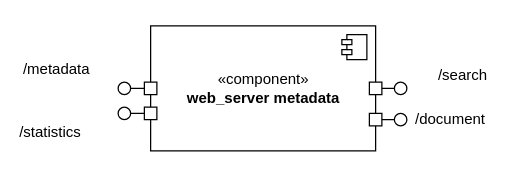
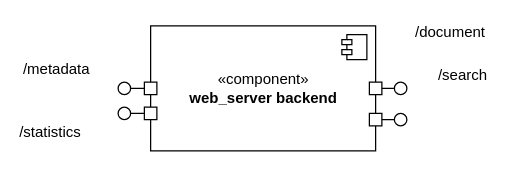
node "«component» web_server metadata": label "«component» web_server metadata" -> "«component» web_server backend"
node "/document": moved (451, 119) -> (451, 32)
